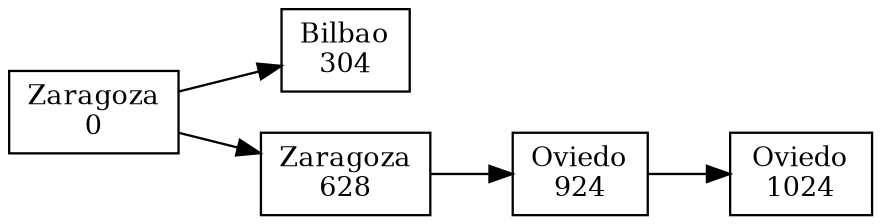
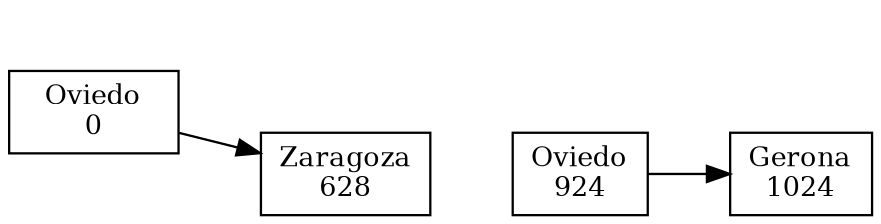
node "Bilbao 304": removed
node "Zaragoza 0": label "Zaragoza 0" -> "Oviedo 0"
edge "Zaragoza 628" -> "Oviedo 924": removed
node "Oviedo 1024": label "Oviedo 1024" -> "Gerona 1024"
